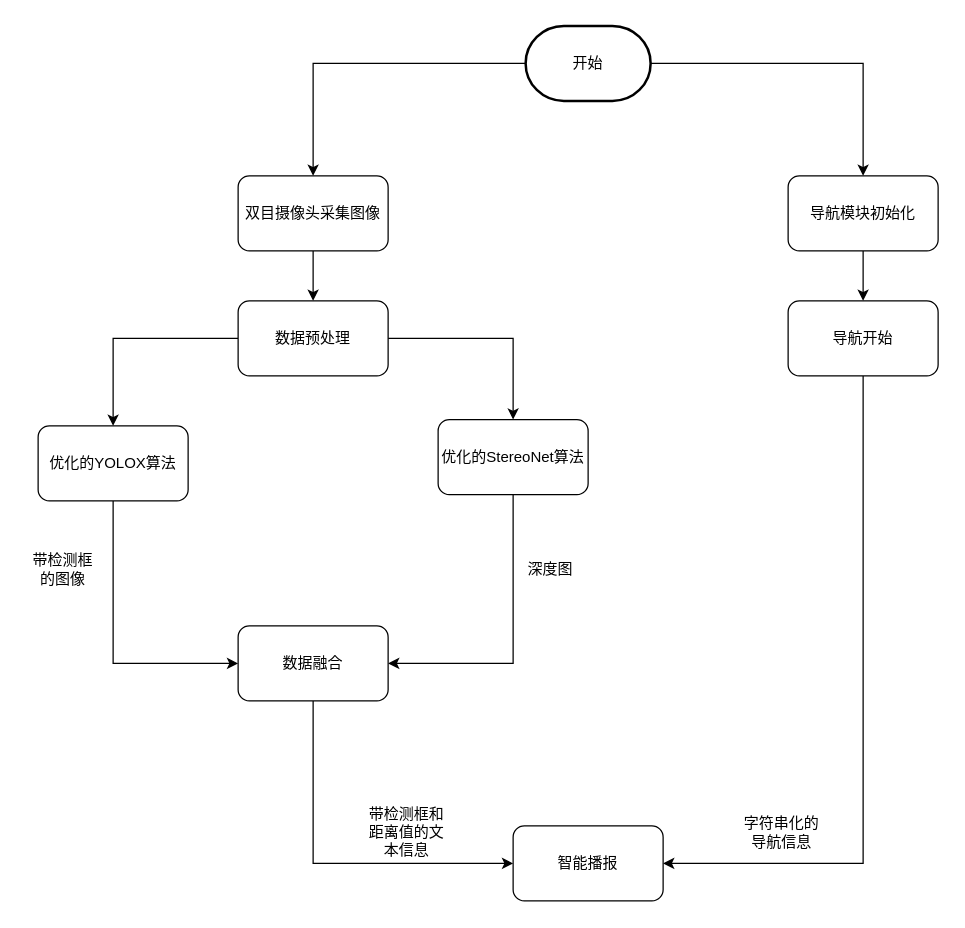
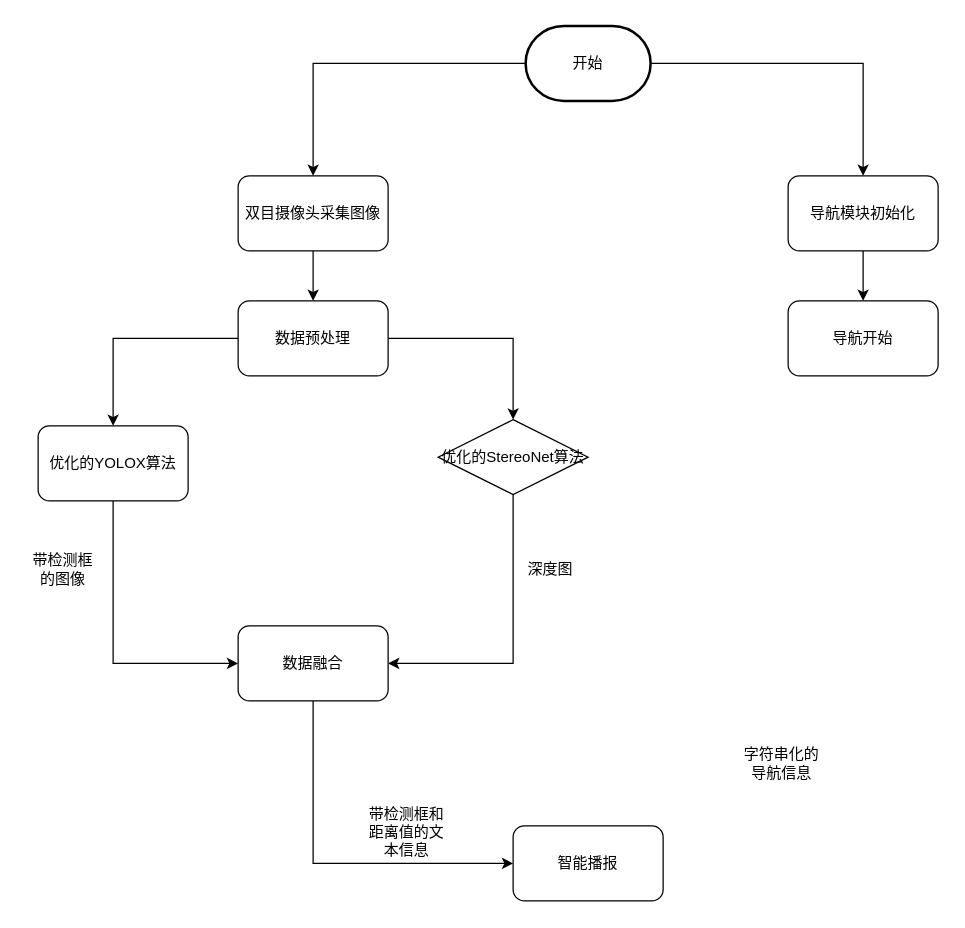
node "优化的StereoNet算法": shape rounded rectangle -> diamond
edge "导航开始" -> "智能播报": removed
node "字符串化的导航信息": moved (782, 832) -> (782, 763)
